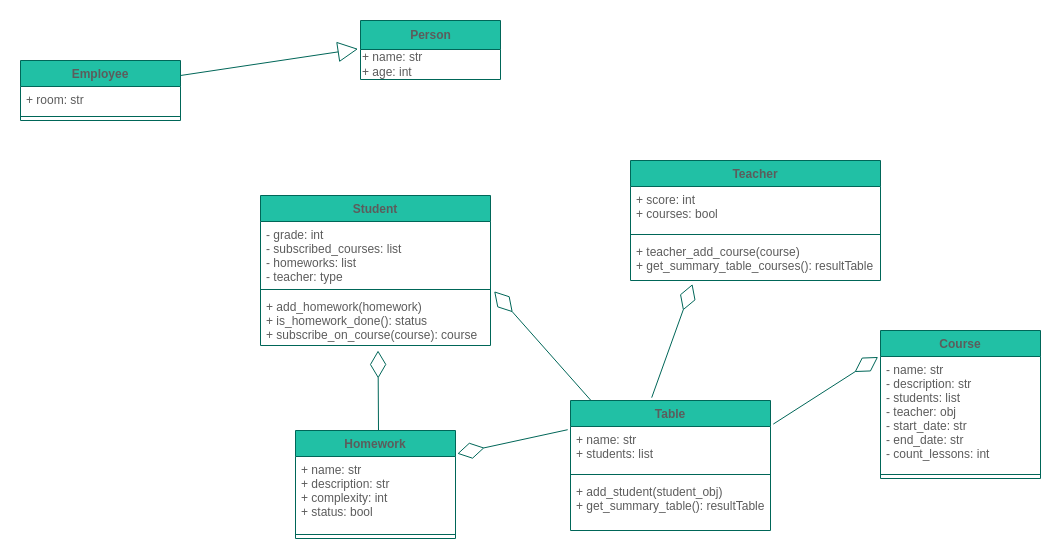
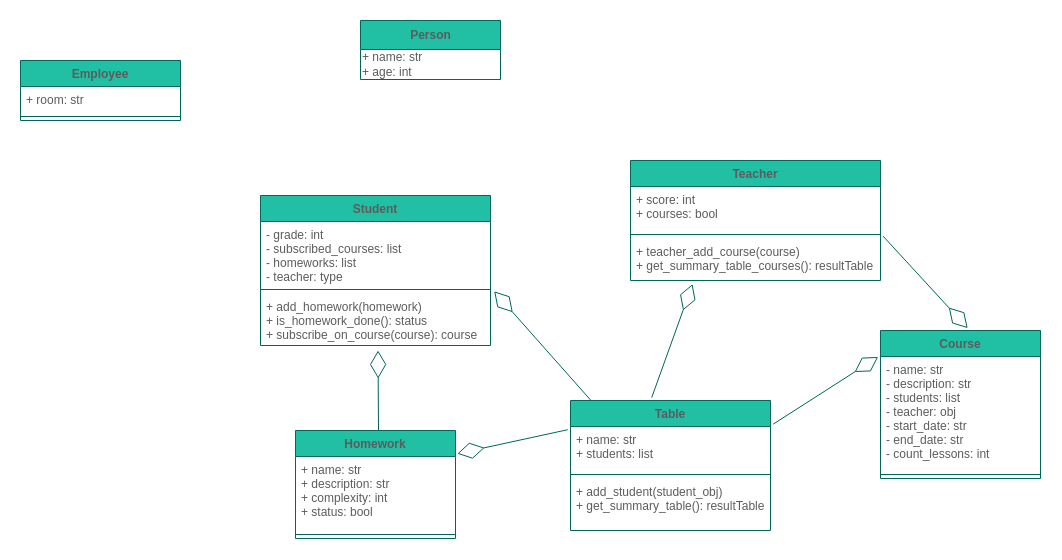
edge "Employee" -> "+ name: str + age: int": removed
edge "+ score: int + courses: bool" -> "Course": added
